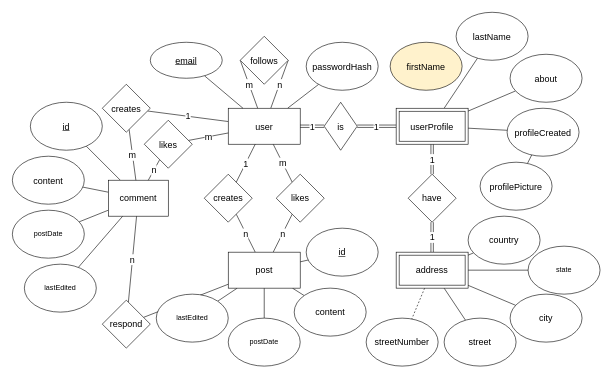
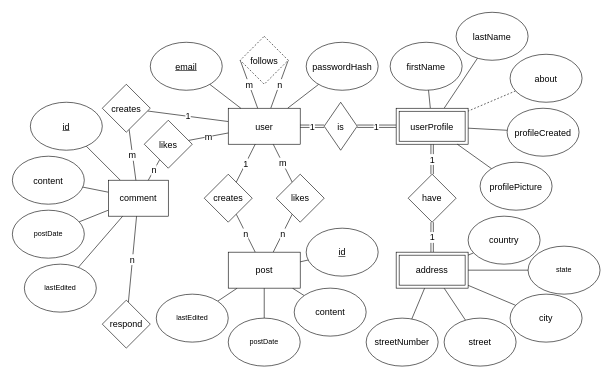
node "email": size 72x36 -> 72x48
node "follows": style solid -> dashed
node "firstName": fillcolor #fff2cc -> #ffffff
edge "firstName" -- "userProfile": added
edge "about" -- "userProfile": style solid -> dashed
edge "profileCreated" -- "profilePicture": now "userProfile" -- "profilePicture"
edge "post" -- "respond": removed, label "1"
edge "address" -- "streetNumber": style dashed -> solid
